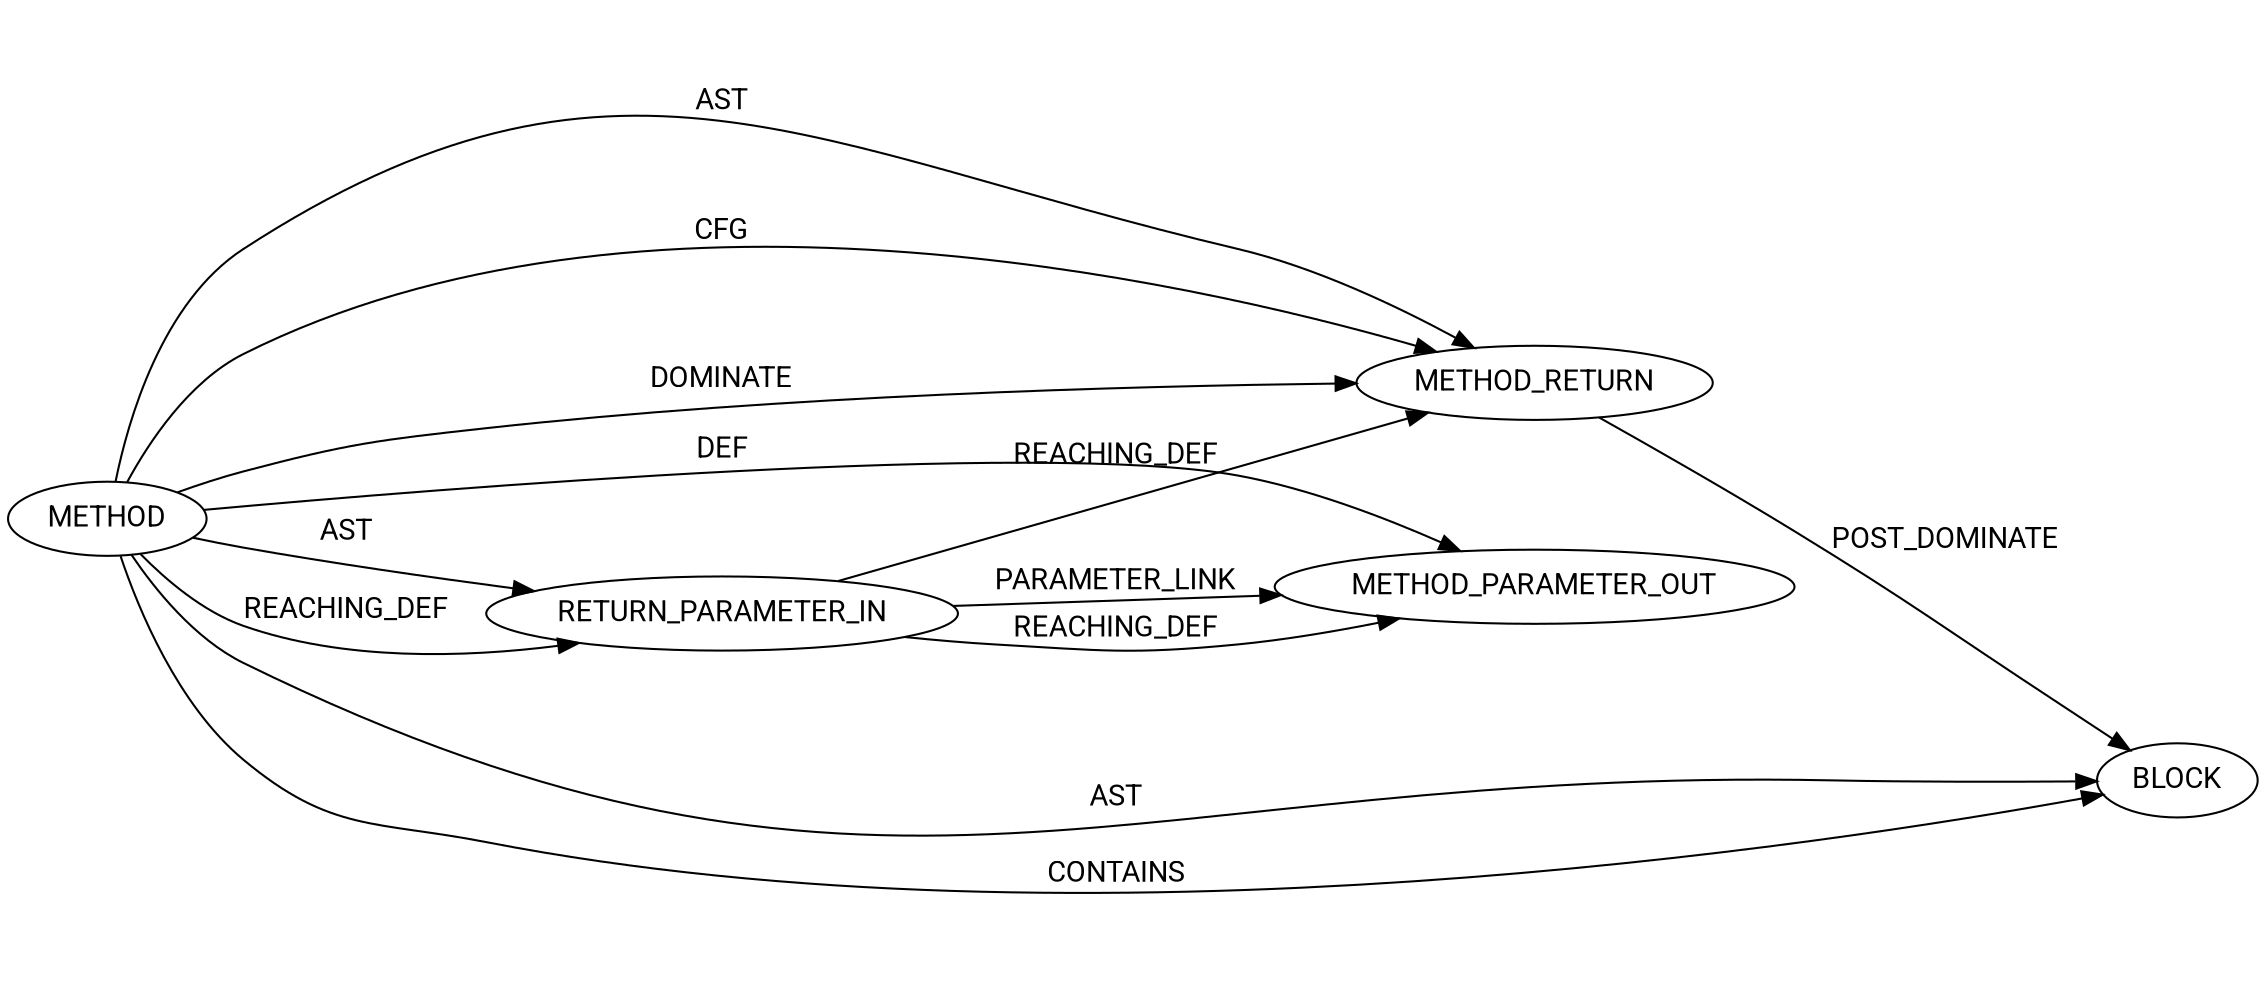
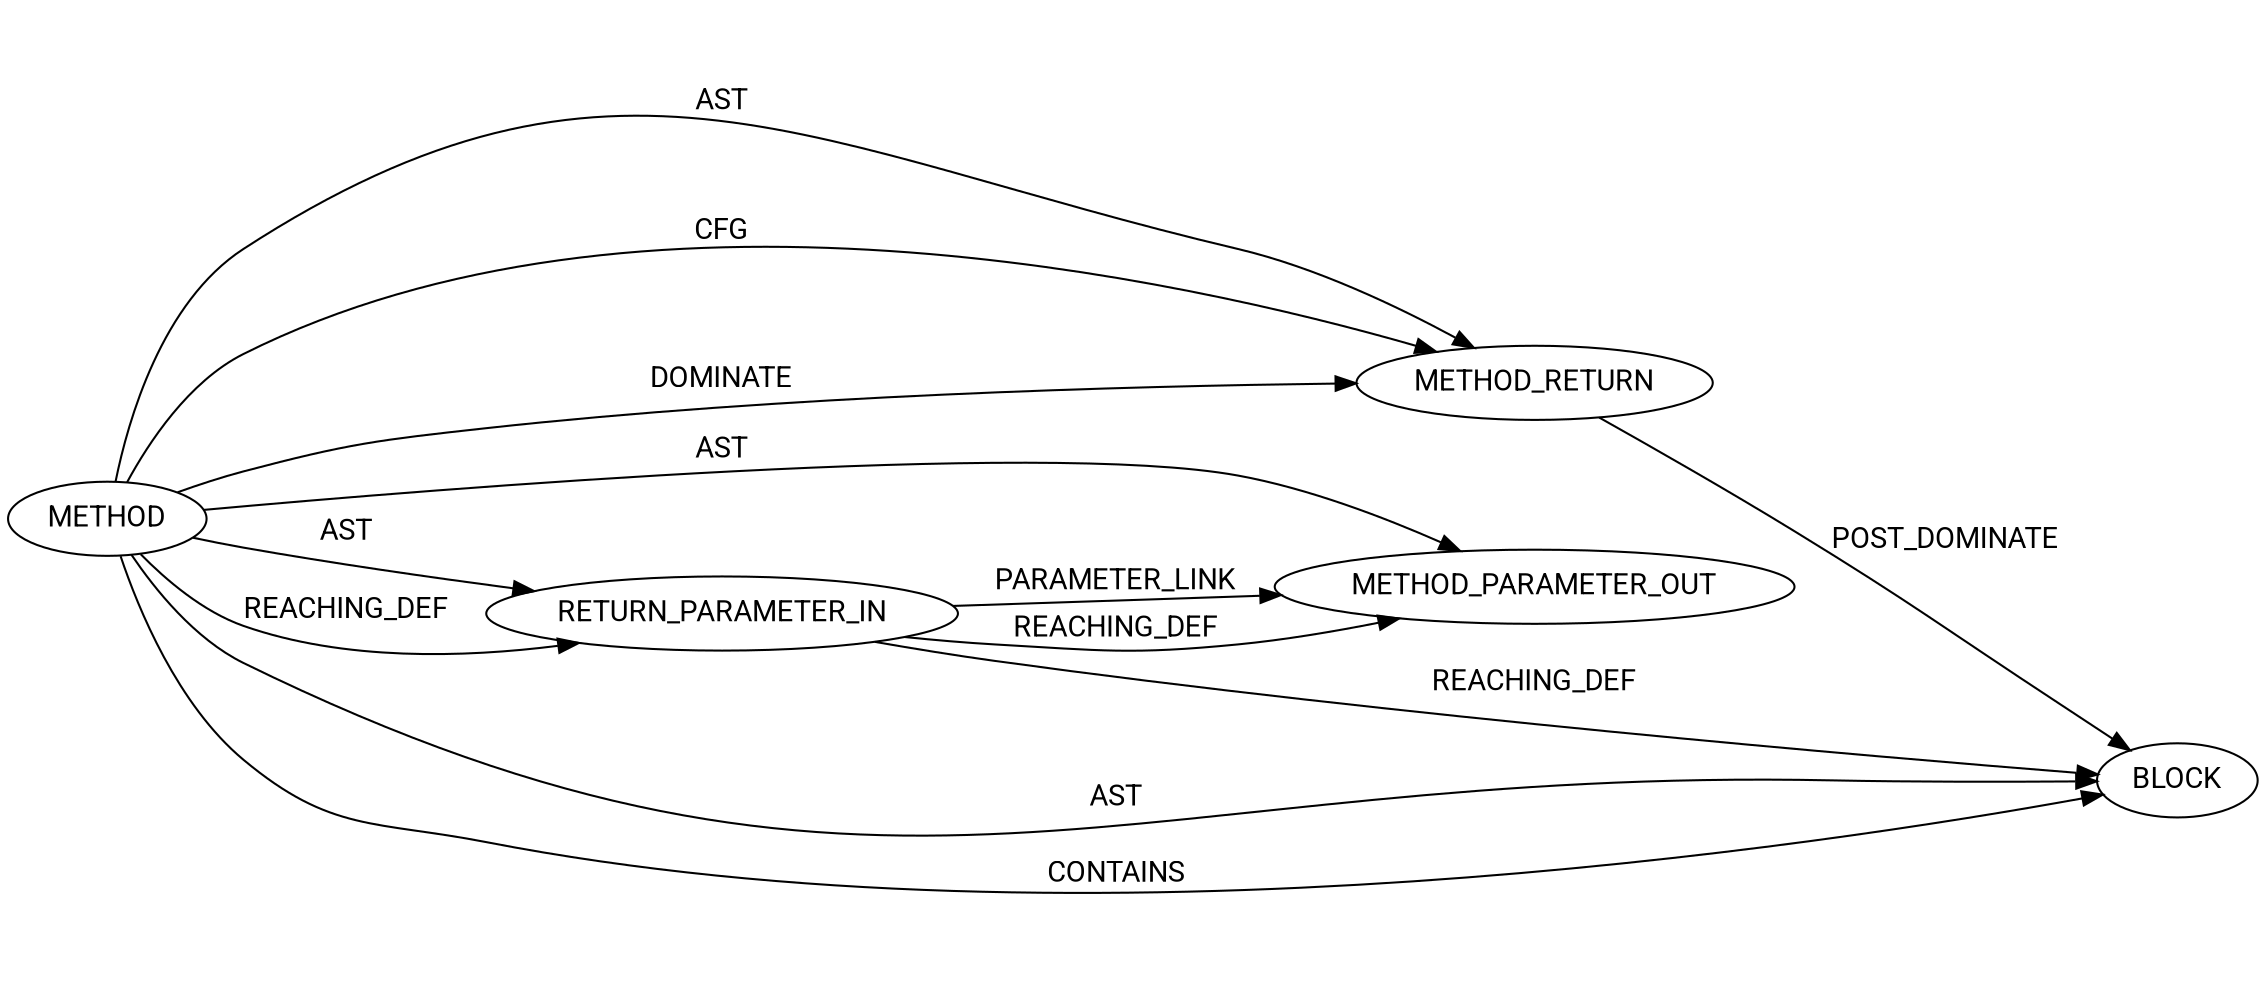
edge "METHOD" -> "METHOD_PARAMETER_OUT": label "DEF" -> "AST"
edge "RETURN_PARAMETER_IN" -> "METHOD_RETURN": now "RETURN_PARAMETER_IN" -> "BLOCK"
